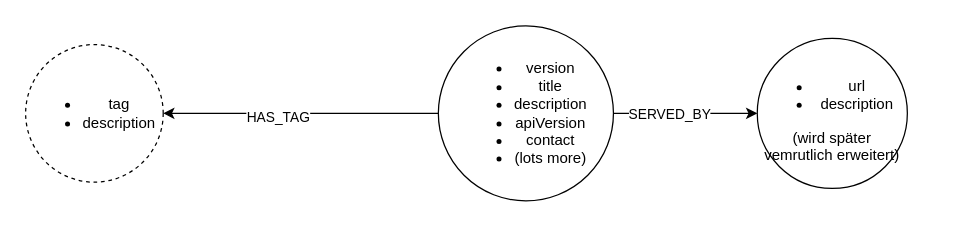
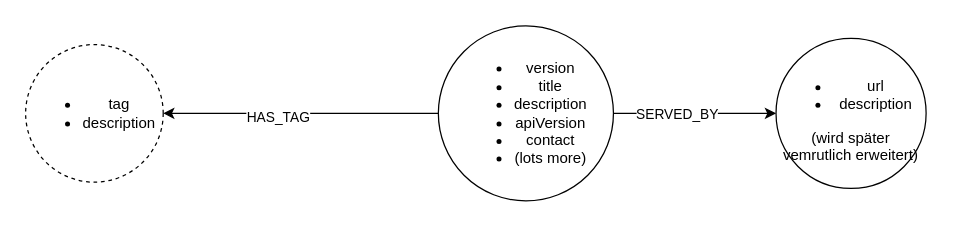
node "url description (wird später vemrutlich erweitert)": moved (832, 113) -> (851, 113)
